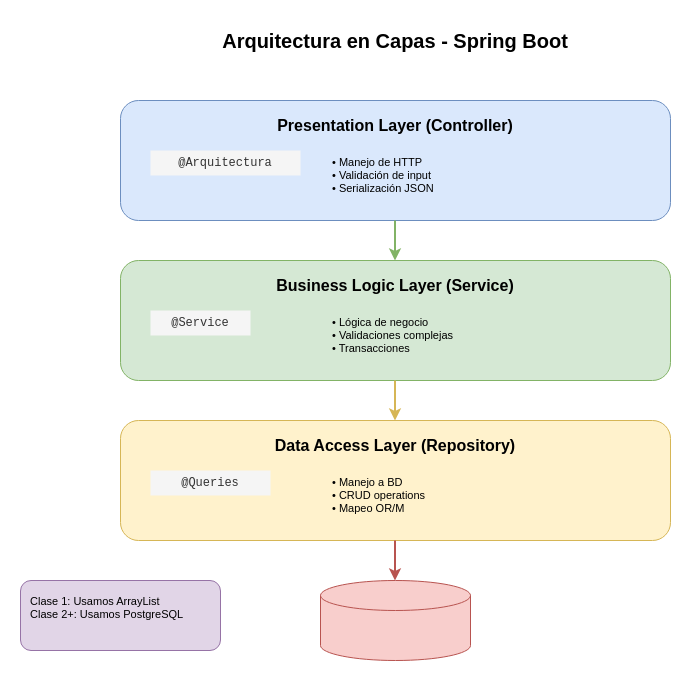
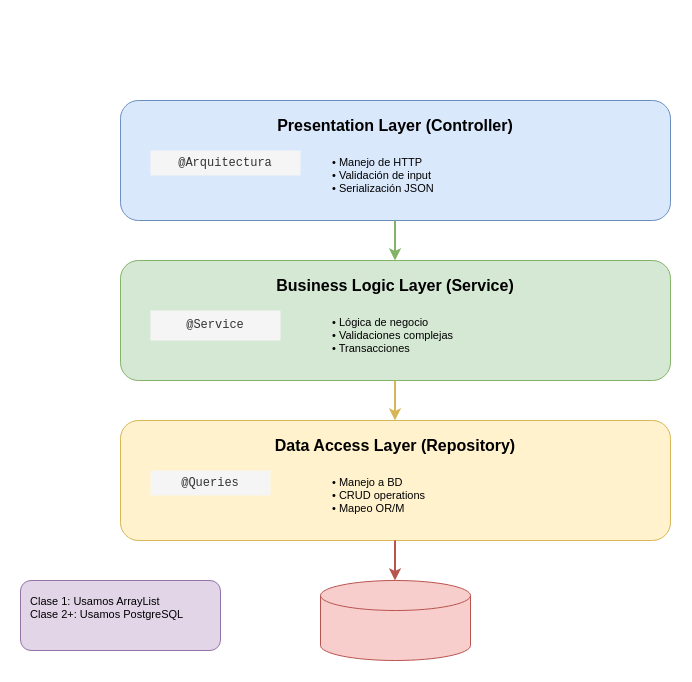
node "Arquitectura en Capas - Spring Boot": removed
node "@Service": size 100x25 -> 130x30
